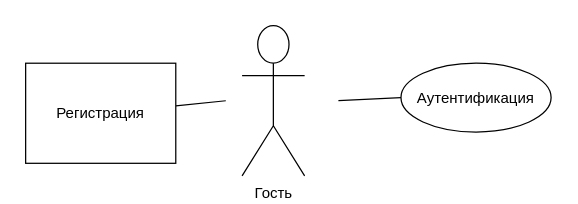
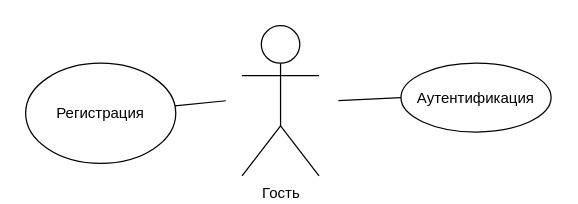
node "Гость": size 63x150 -> 77x150
node "Регистрация": shape rectangle -> ellipse
